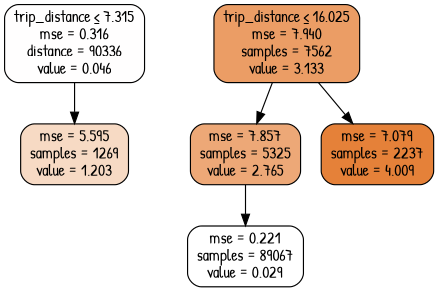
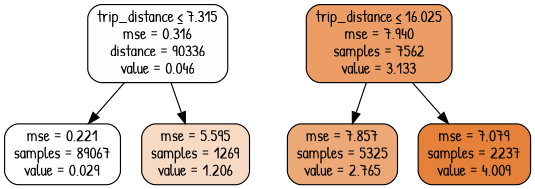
node "mse = 5.595": text "value = 1.203" -> "value = 1.206"
edge "mse = 7.857" -> "mse = 0.221": now "trip_distance ≤ 7.315" -> "mse = 0.221"
